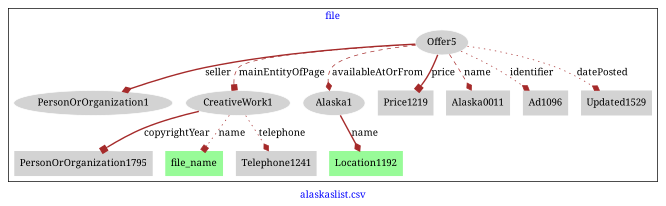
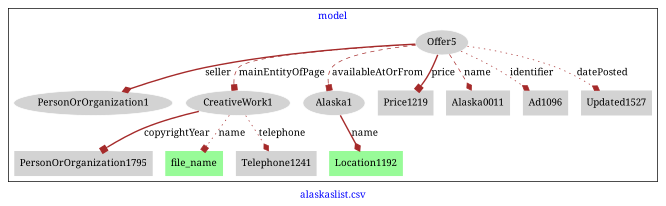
cluster "file": label "file" -> "model"
edge "Offer5" -> "Alaska1": arrowhead diamond -> box
node "Updated1529": label "Updated1529" -> "Updated1527"
